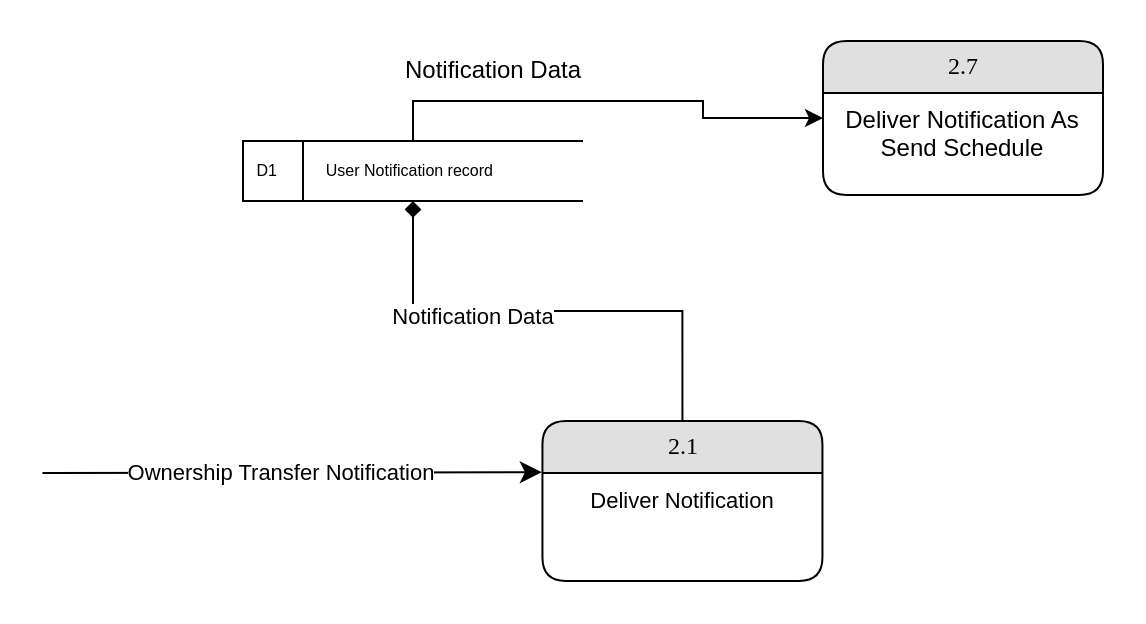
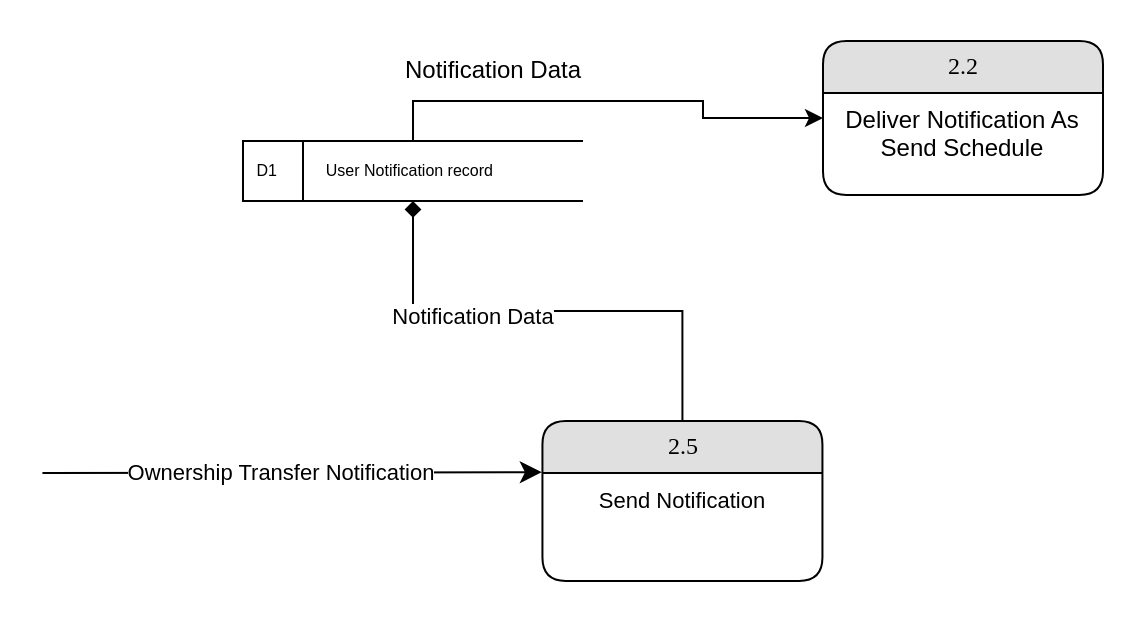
node "2.7": label "2.7" -> "2.2"
node "2.1": label "2.1" -> "2.5"
node "Deliver Notification": label "Deliver Notification" -> "Send Notification"
